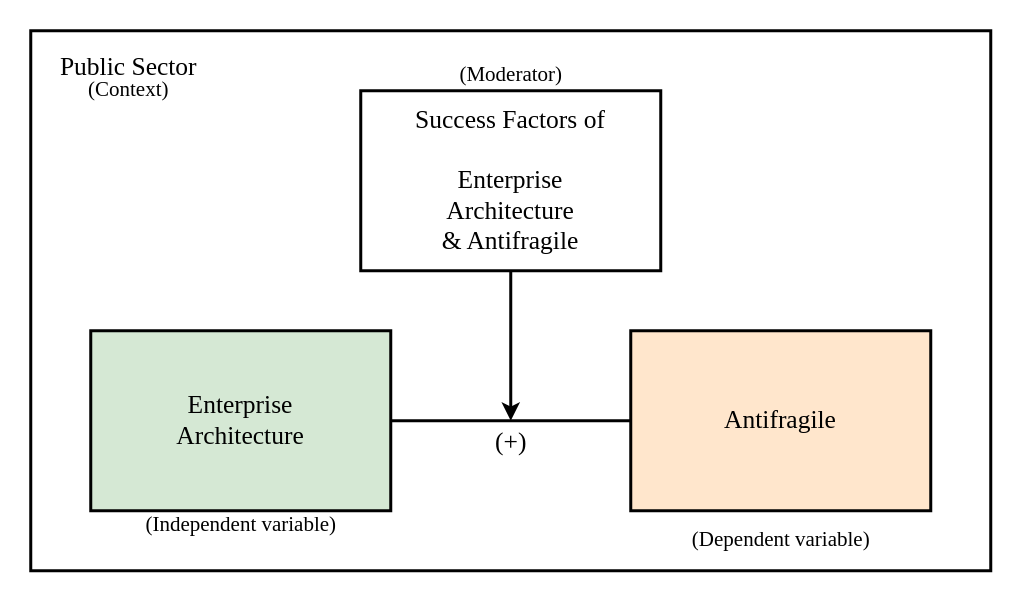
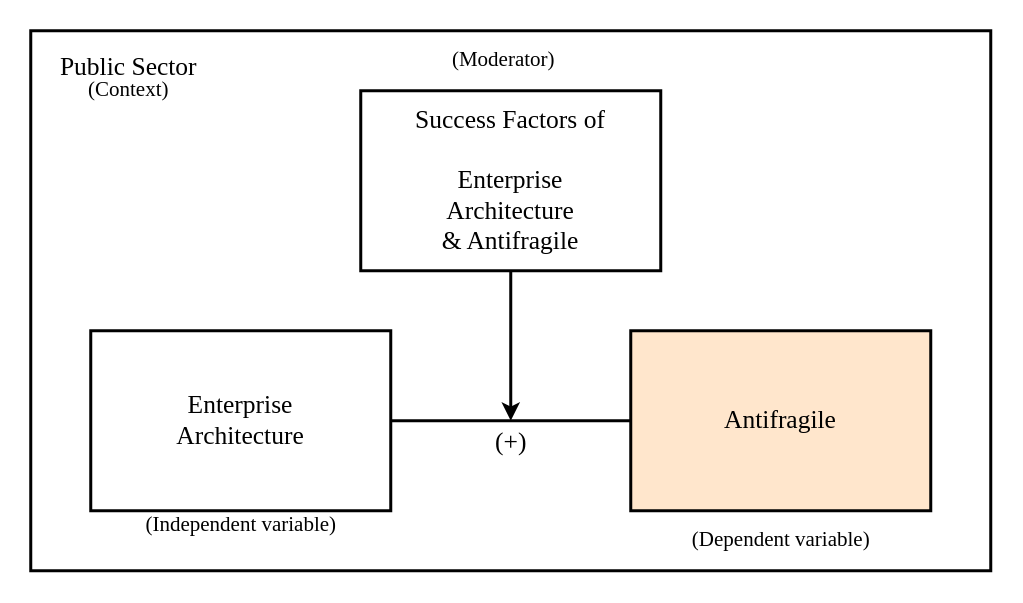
node "(Moderator)": moved (511, 76) -> (503, 61)
node "EnterpriseArchitecture": fillcolor #d5e8d4 -> #ffffff
